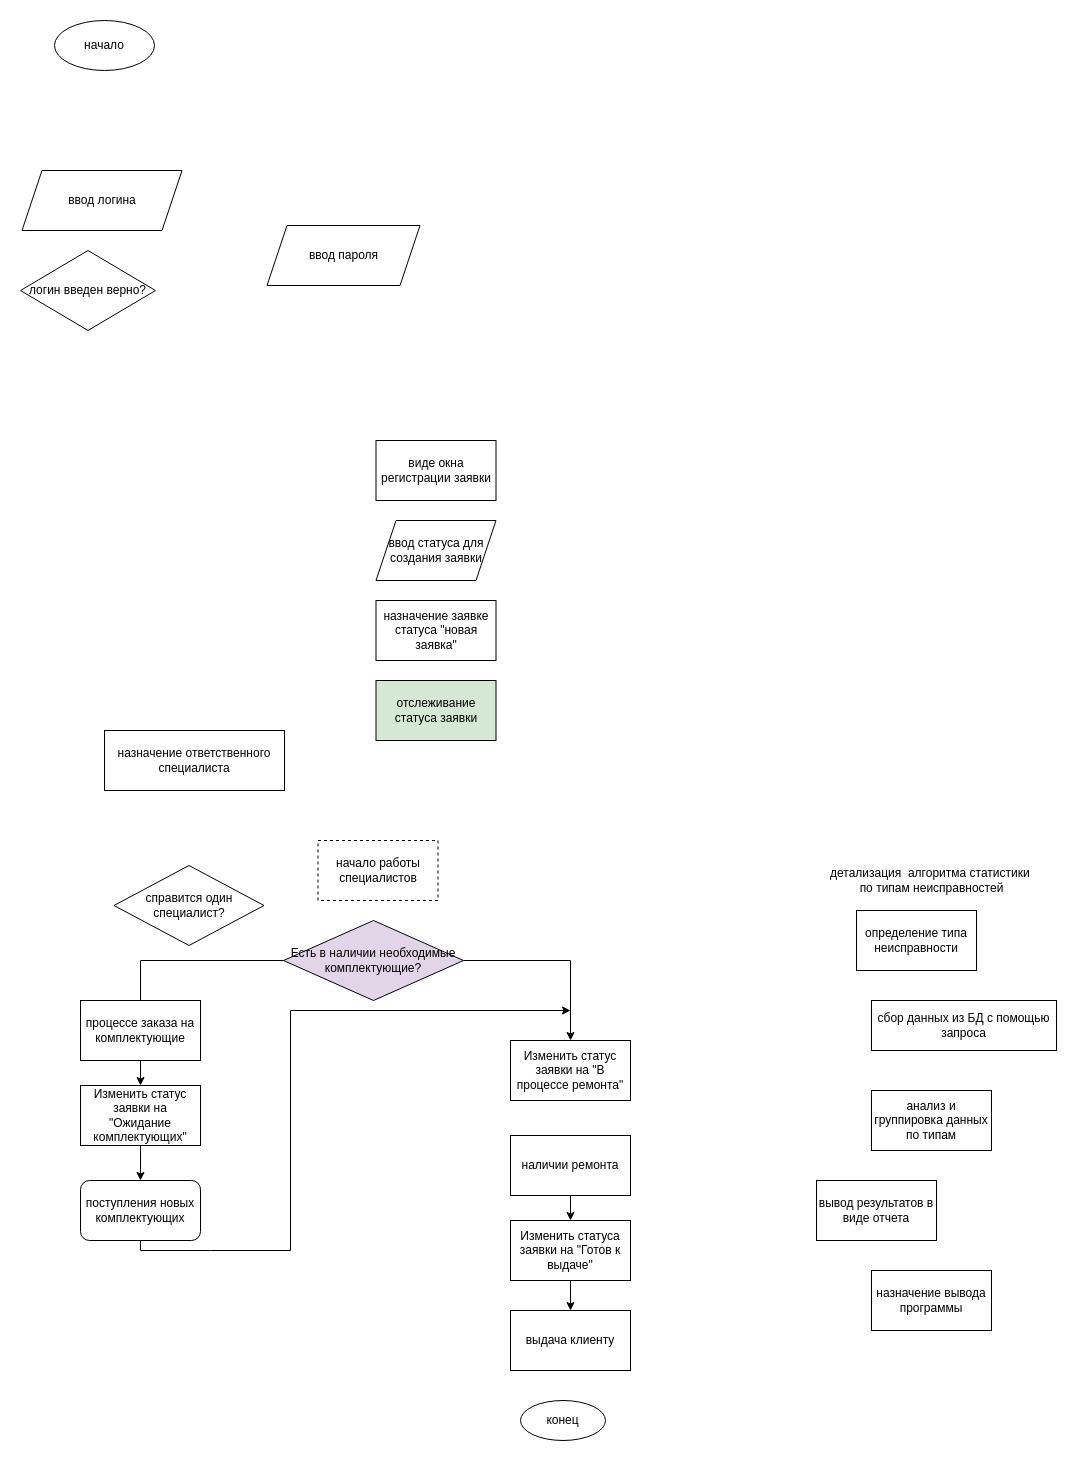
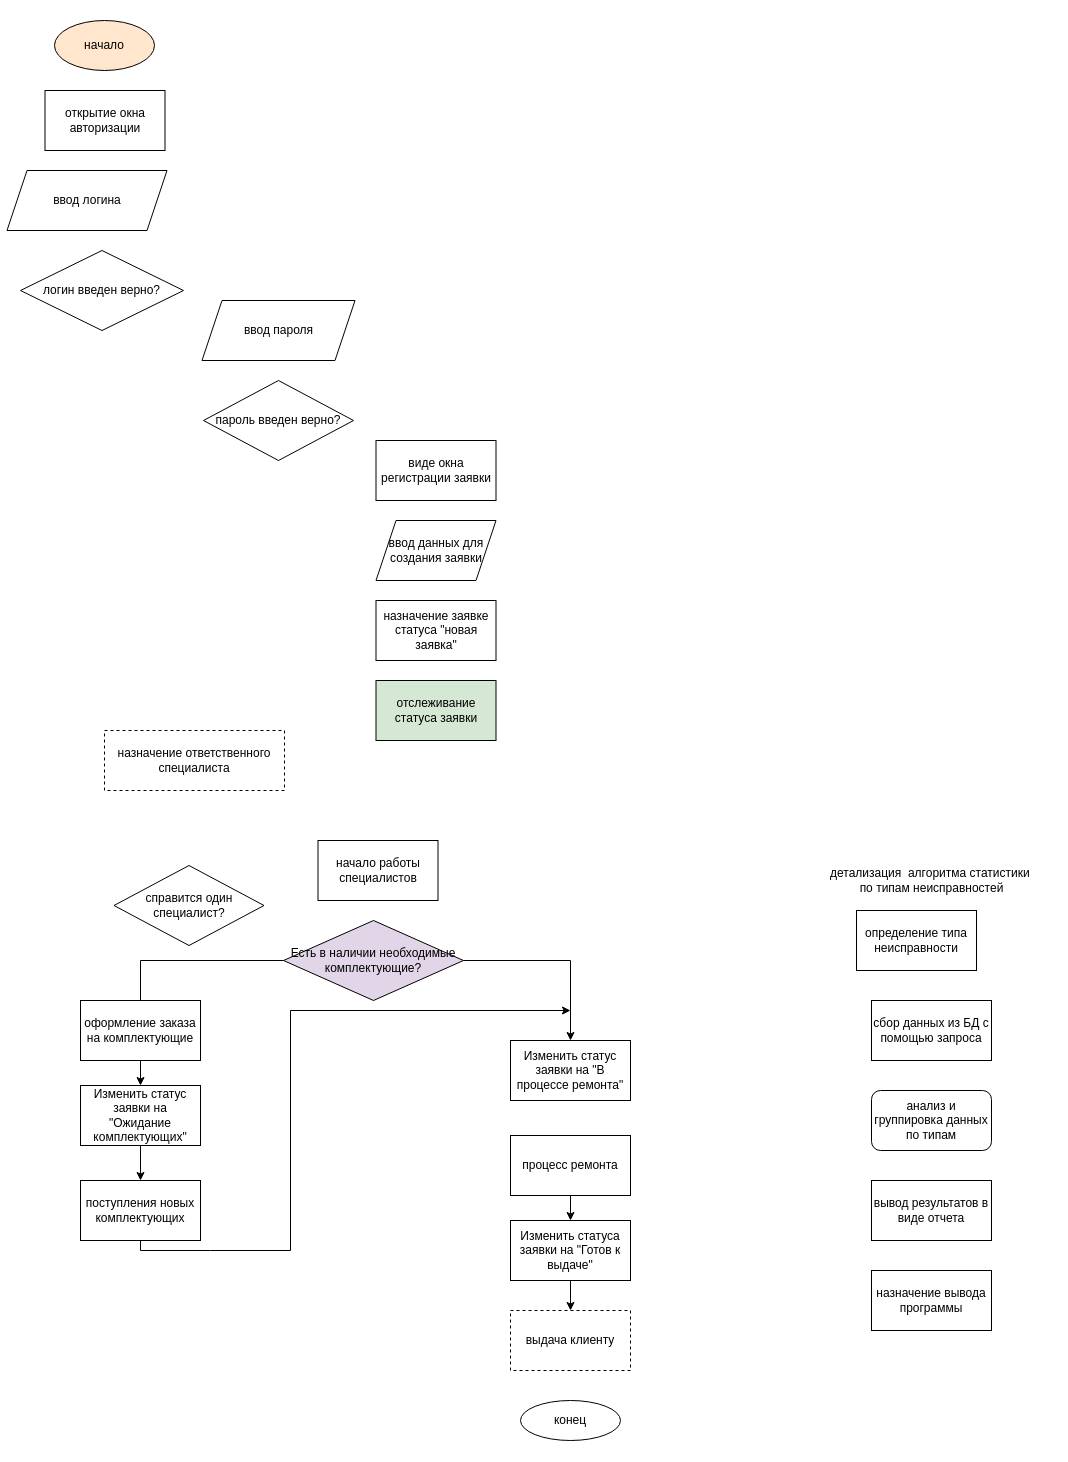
node "начало": fillcolor #ffffff -> #ffe6cc
node "открытие окна авторизации": added
node "ввод логина": moved (102, 201) -> (87, 201)
node "ввод пароля": moved (344, 256) -> (279, 331)
node "логин введен верно?": size 135x80 -> 163x80
node "пароль введен верно?": added
node "ввод статуса для создания заявки": label "ввод статуса для создания заявки" -> "ввод данных для создания заявки"
node "назначение ответственного специалиста": style solid -> dashed
node "начало работы специалистов": style dashed -> solid
node "сбор данных из БД с помощью запроса": size 185x50 -> 120x60
node "процессе заказа на комплектующие": label "процессе заказа на комплектующие" -> "оформление заказа на комплектующие"
node "анализ и группировка данных по типам": shape rectangle -> rounded rectangle
node "наличии ремонта": label "наличии ремонта" -> "процесс ремонта"
node "поступления новых комплектующих": shape rounded rectangle -> rectangle
node "вывод результатов в виде отчета": moved (877, 1211) -> (932, 1211)
node "выдача клиенту": style solid -> dashed
node "конец": size 85x40 -> 100x40
